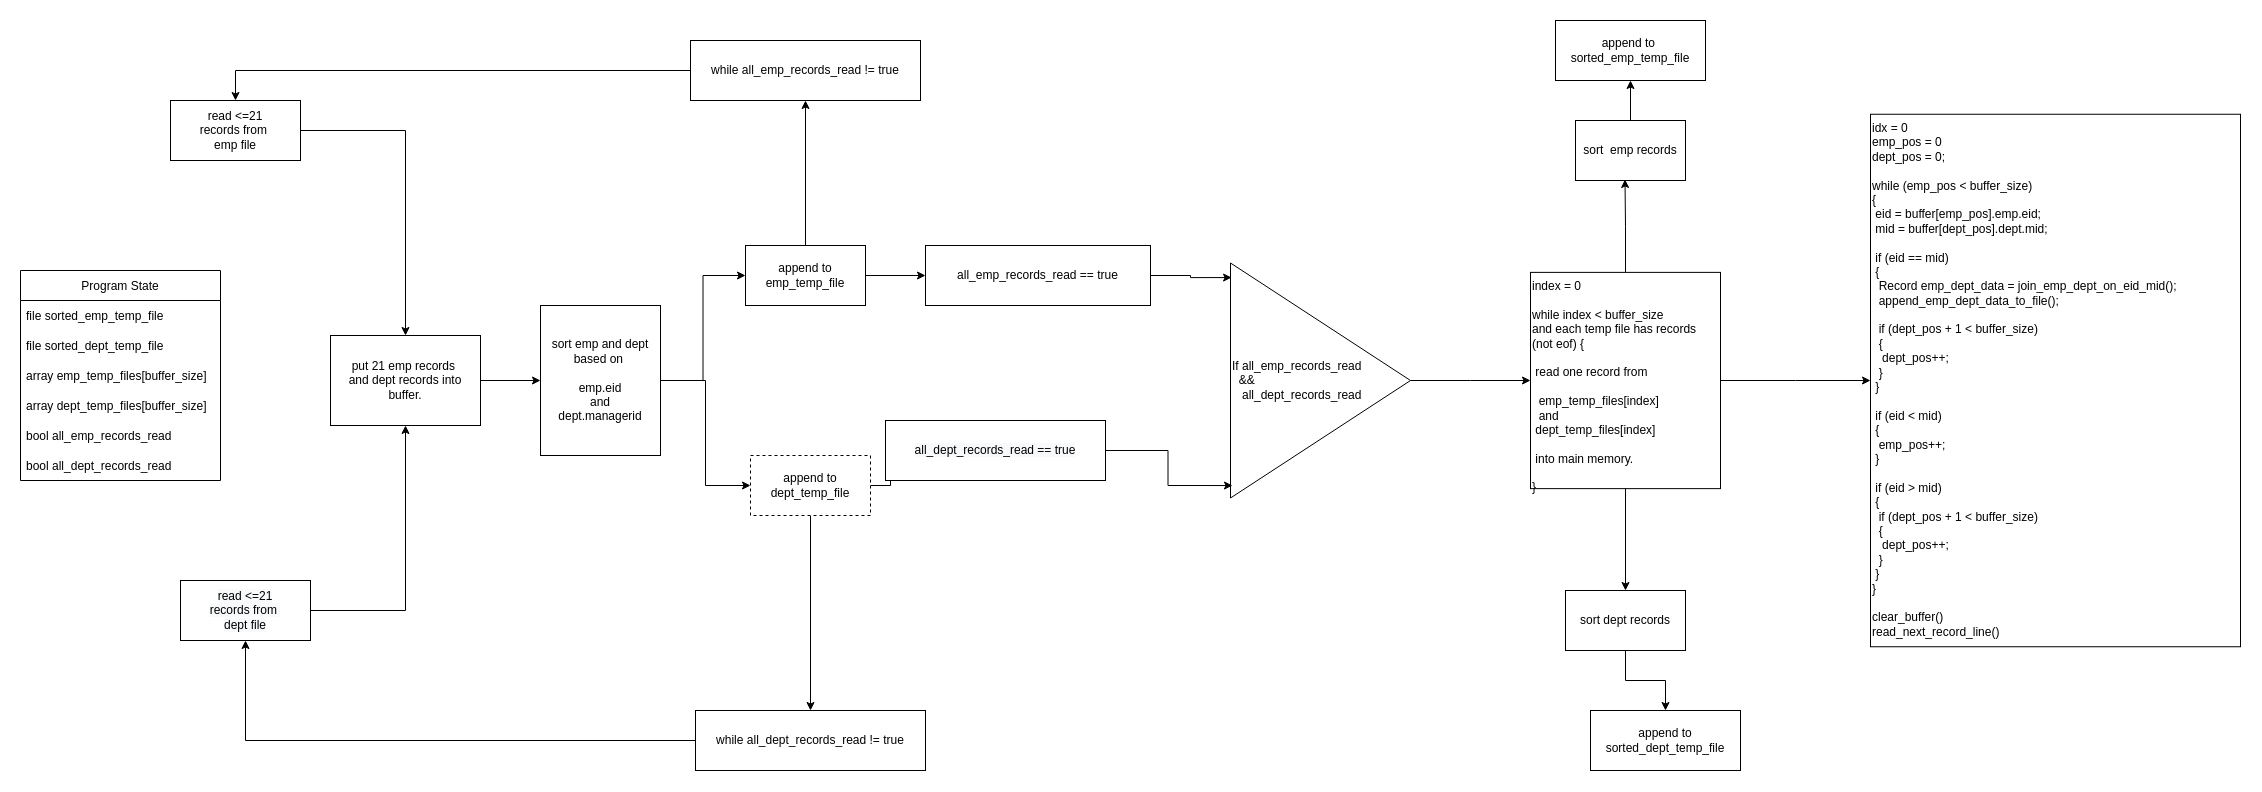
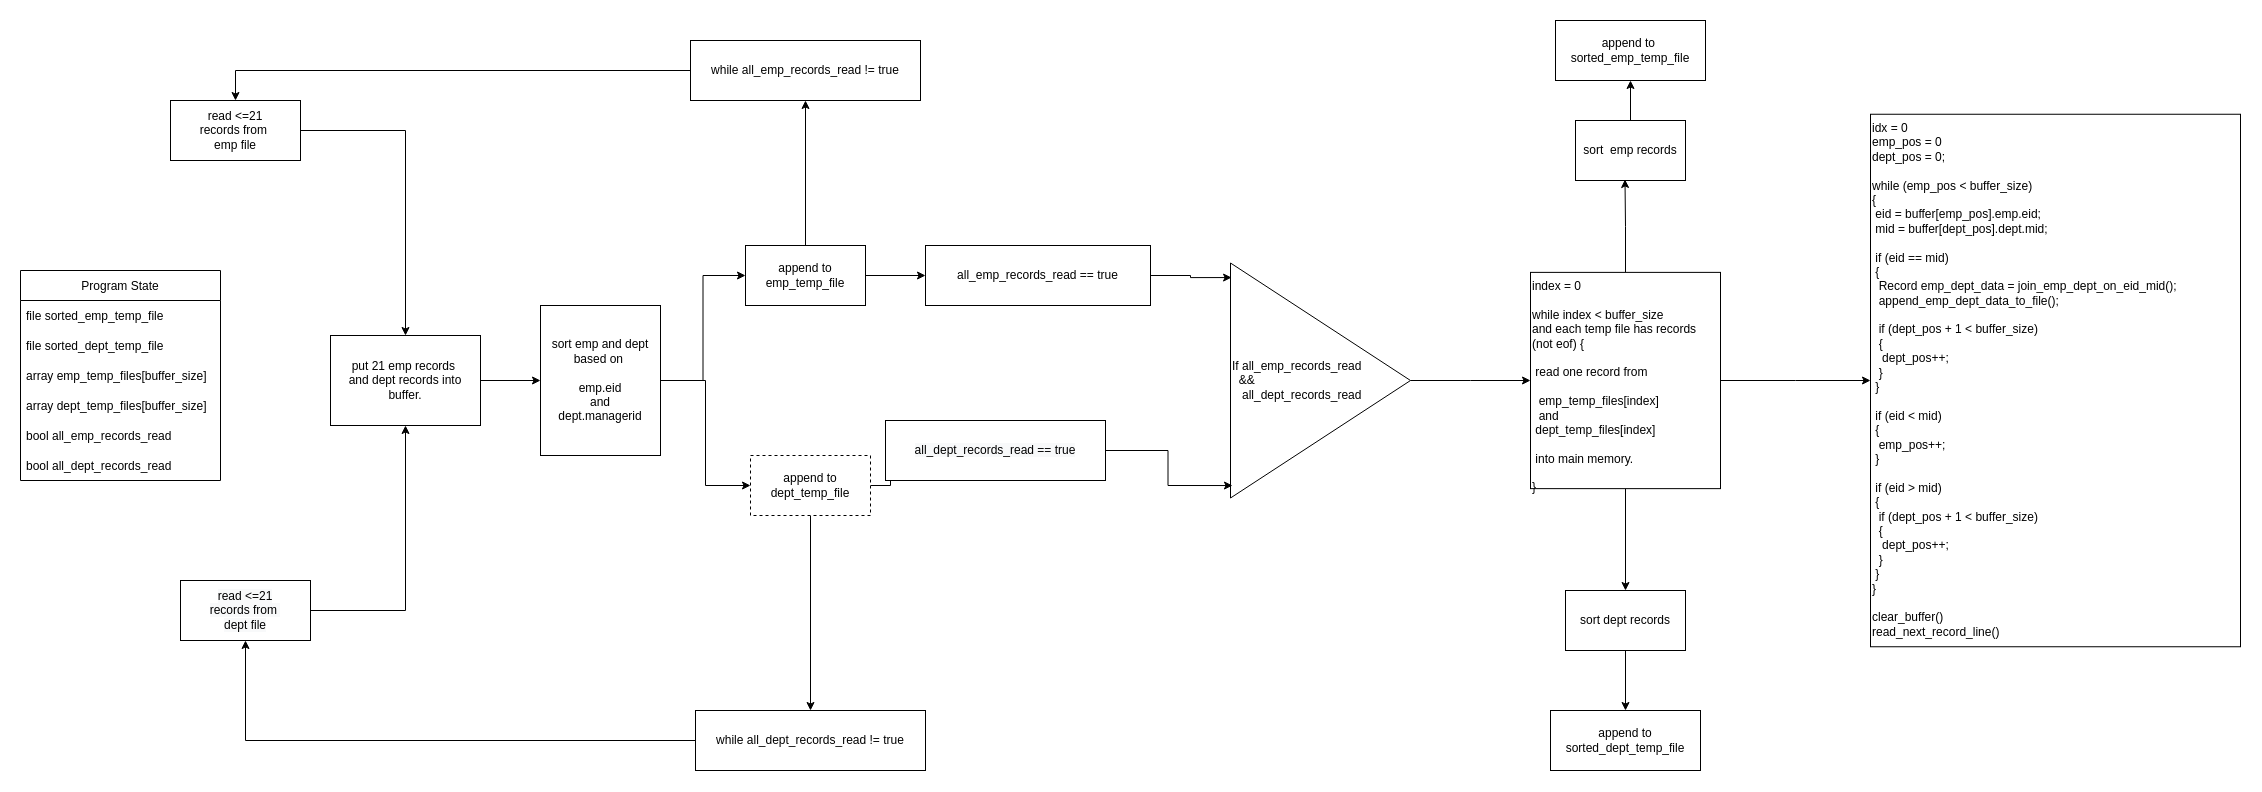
node "append to sorted_dept_temp_file": moved (1666, 741) -> (1626, 741)
